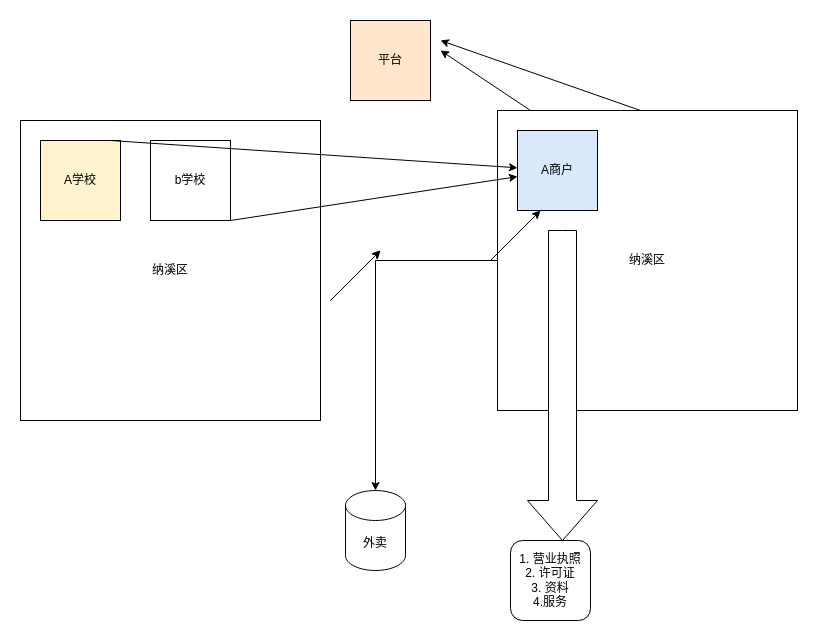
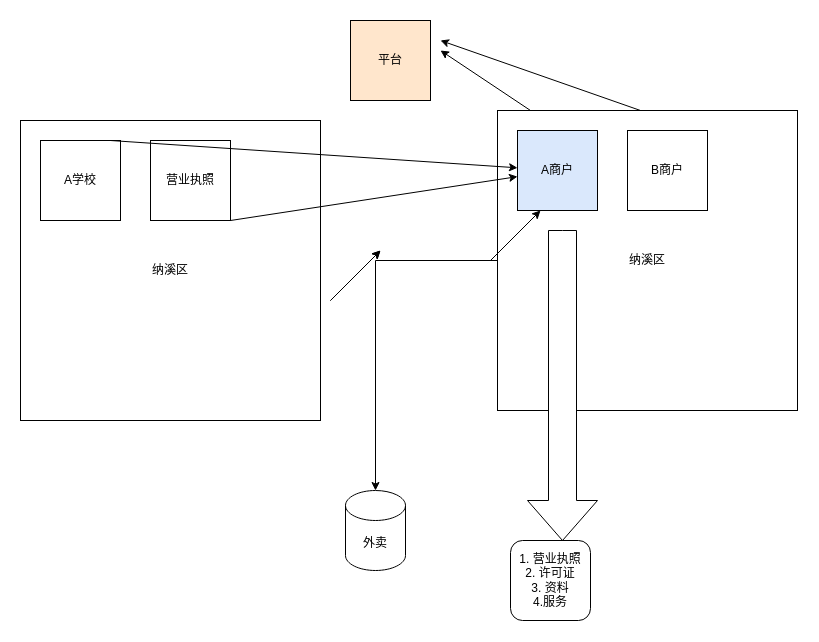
node "B商户": added
node "A学校": fillcolor #fff2cc -> #ffffff
node "b学校": label "b学校" -> "营业执照"
